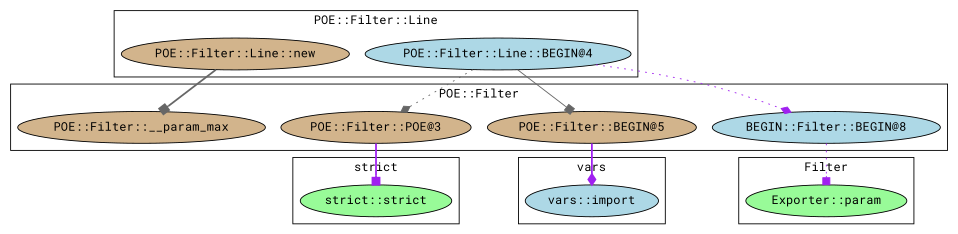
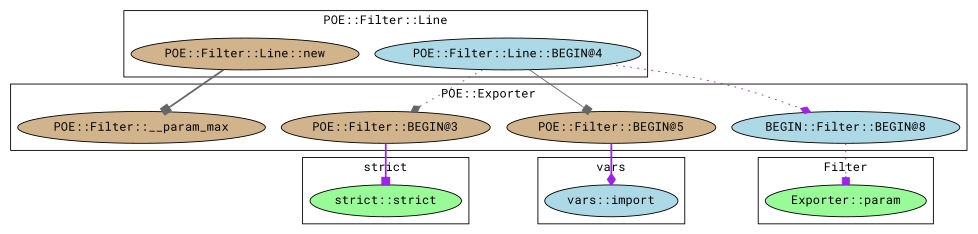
cluster "POE::Filter": label "POE::Filter" -> "POE::Exporter"
node "POE::Filter::POE@3": label "POE::Filter::POE@3" -> "POE::Filter::BEGIN@3"
